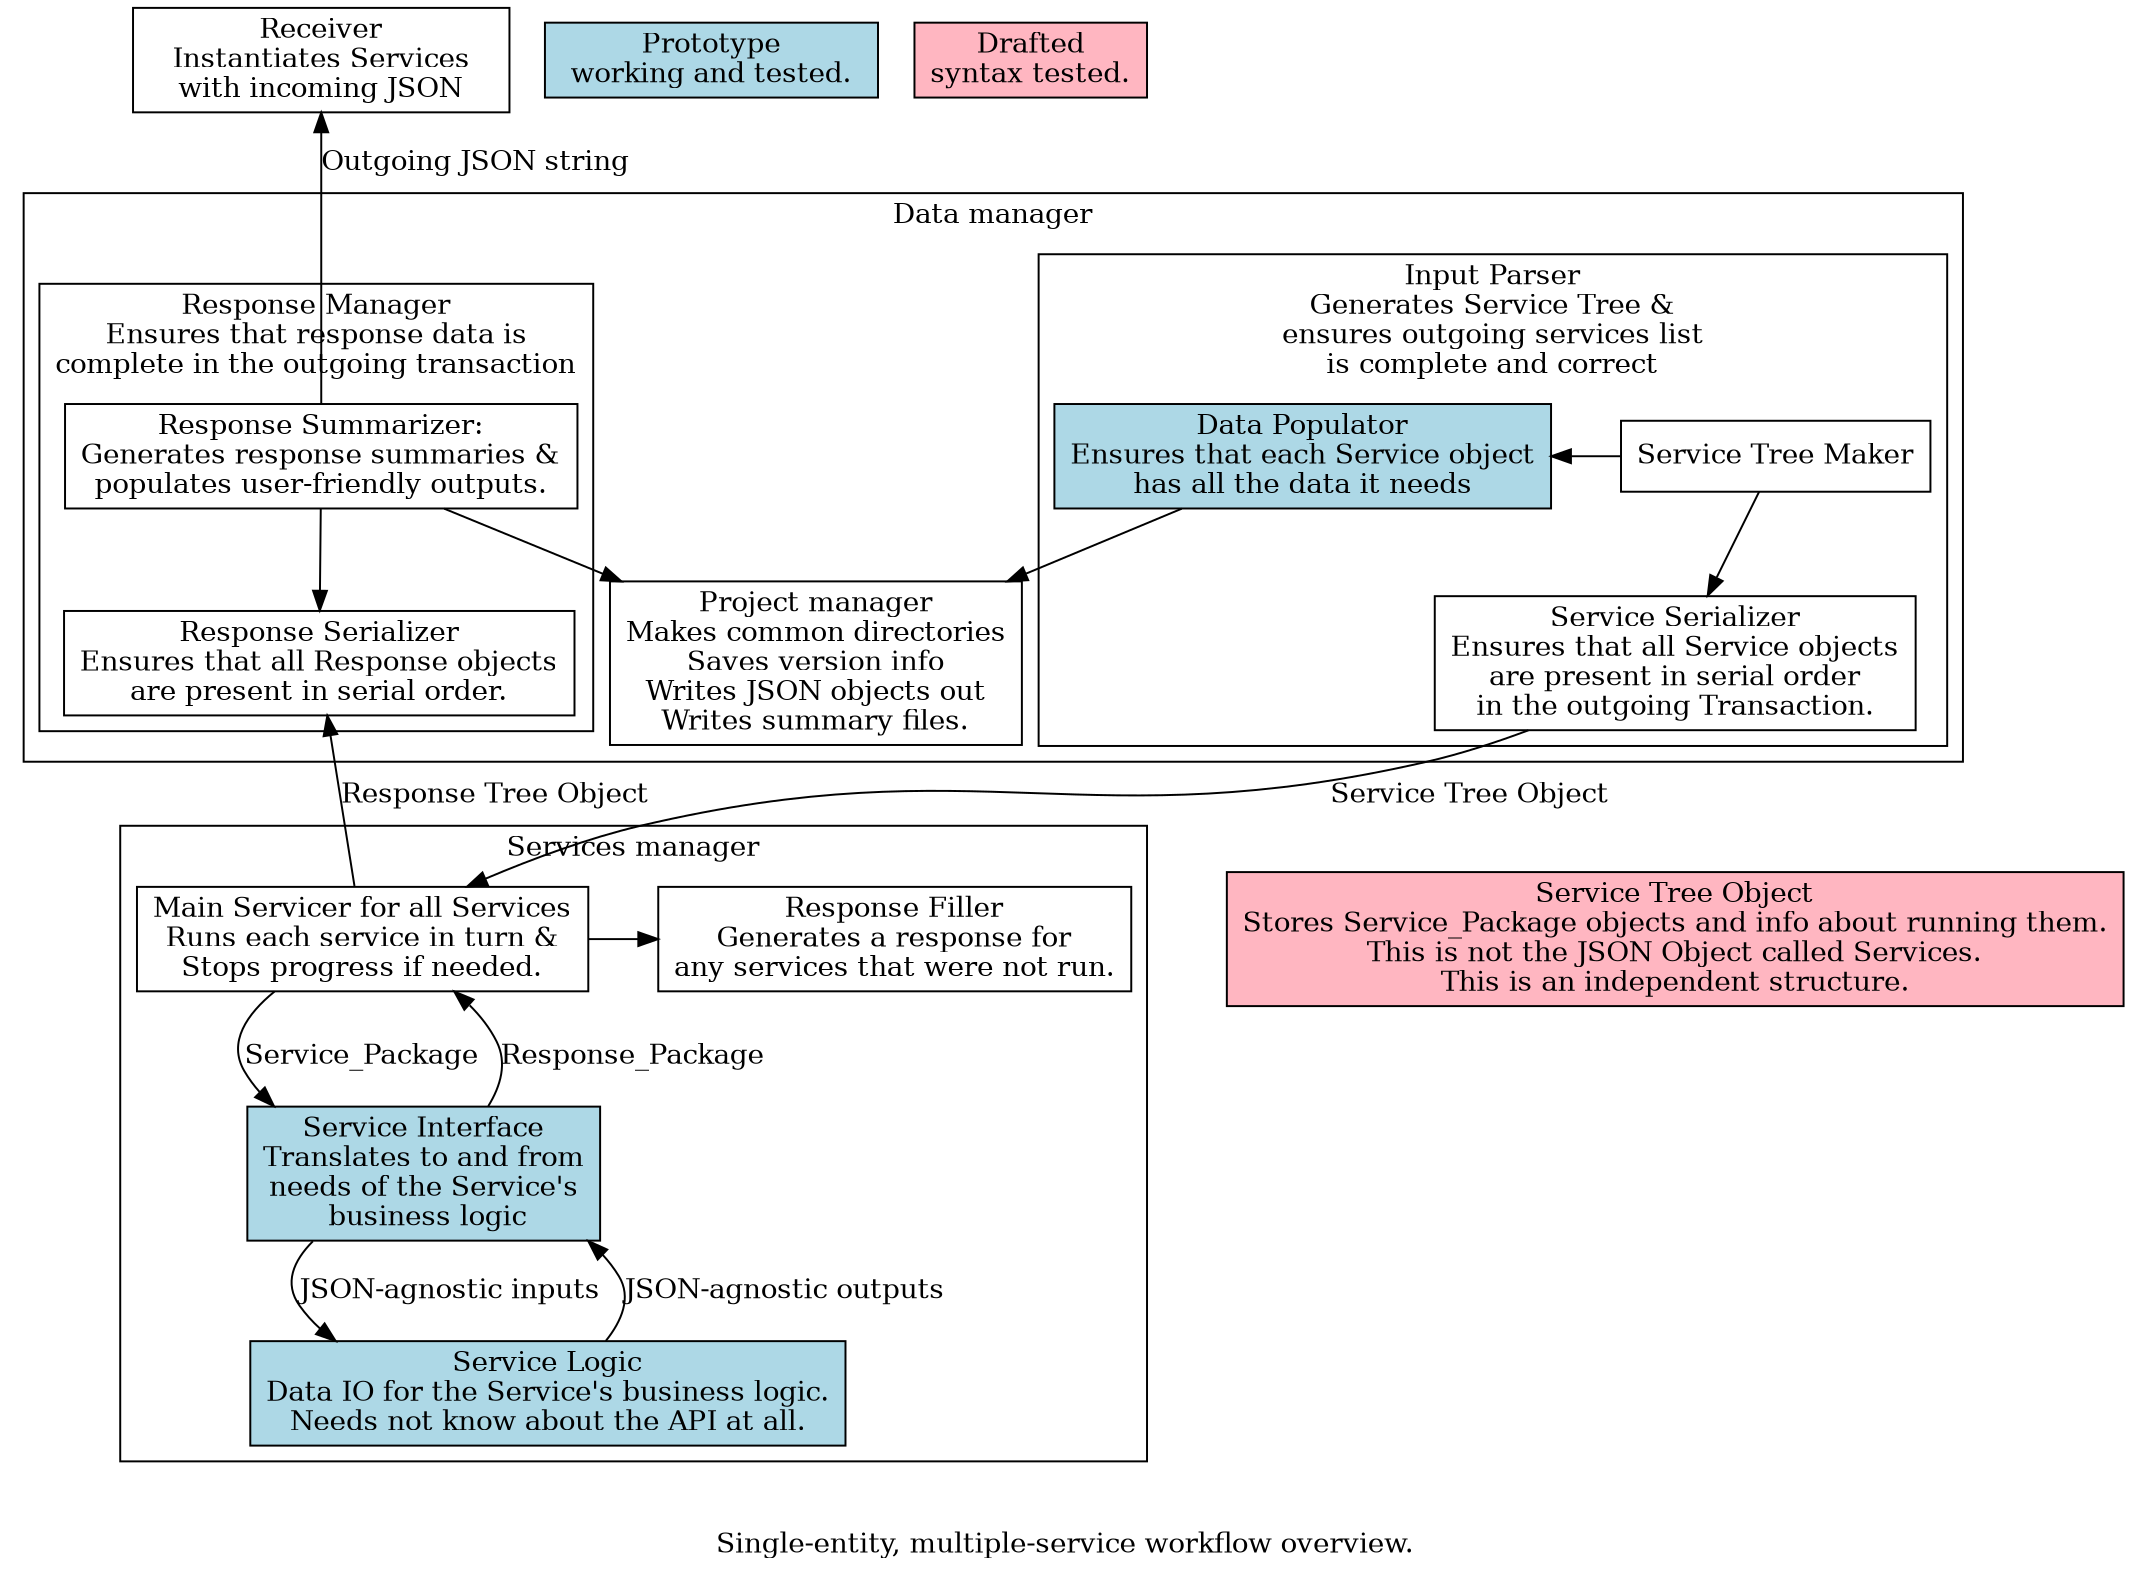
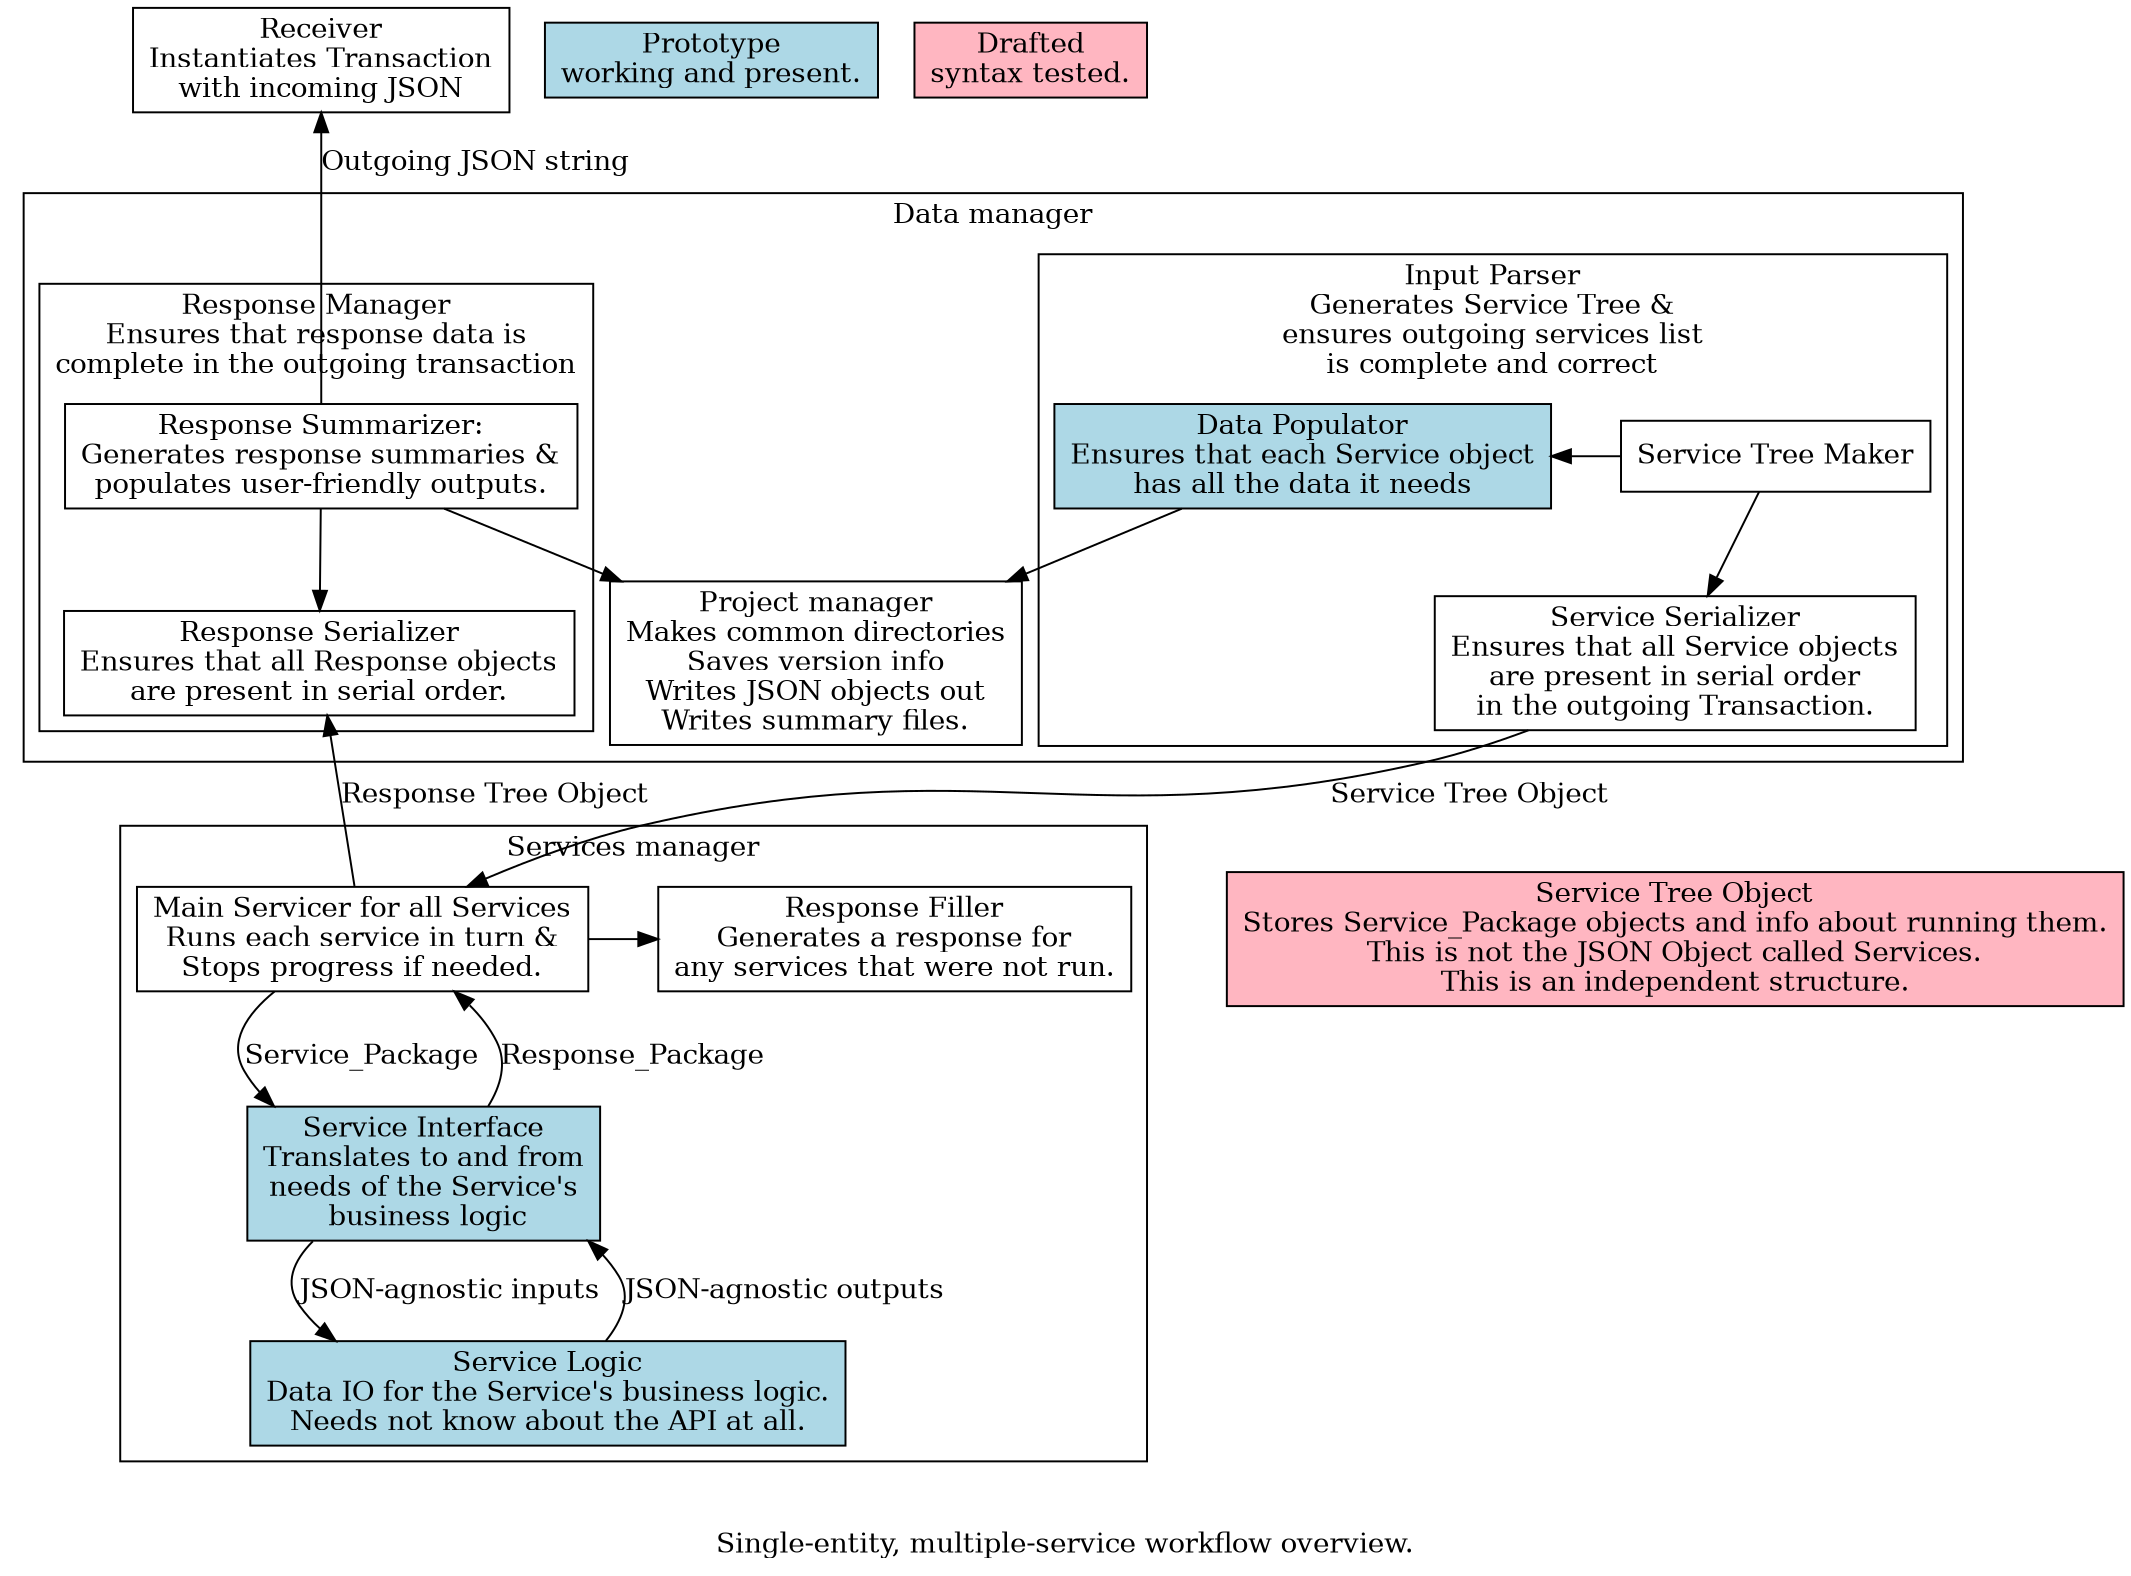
node "Receiver Instantiates Services with incoming JSON": label "Receiver Instantiates Services with incoming JSON" -> "Receiver Instantiates Transaction with incoming JSON"
node "Prototype working and tested.": label "Prototype working and tested." -> "Prototype working and present."
